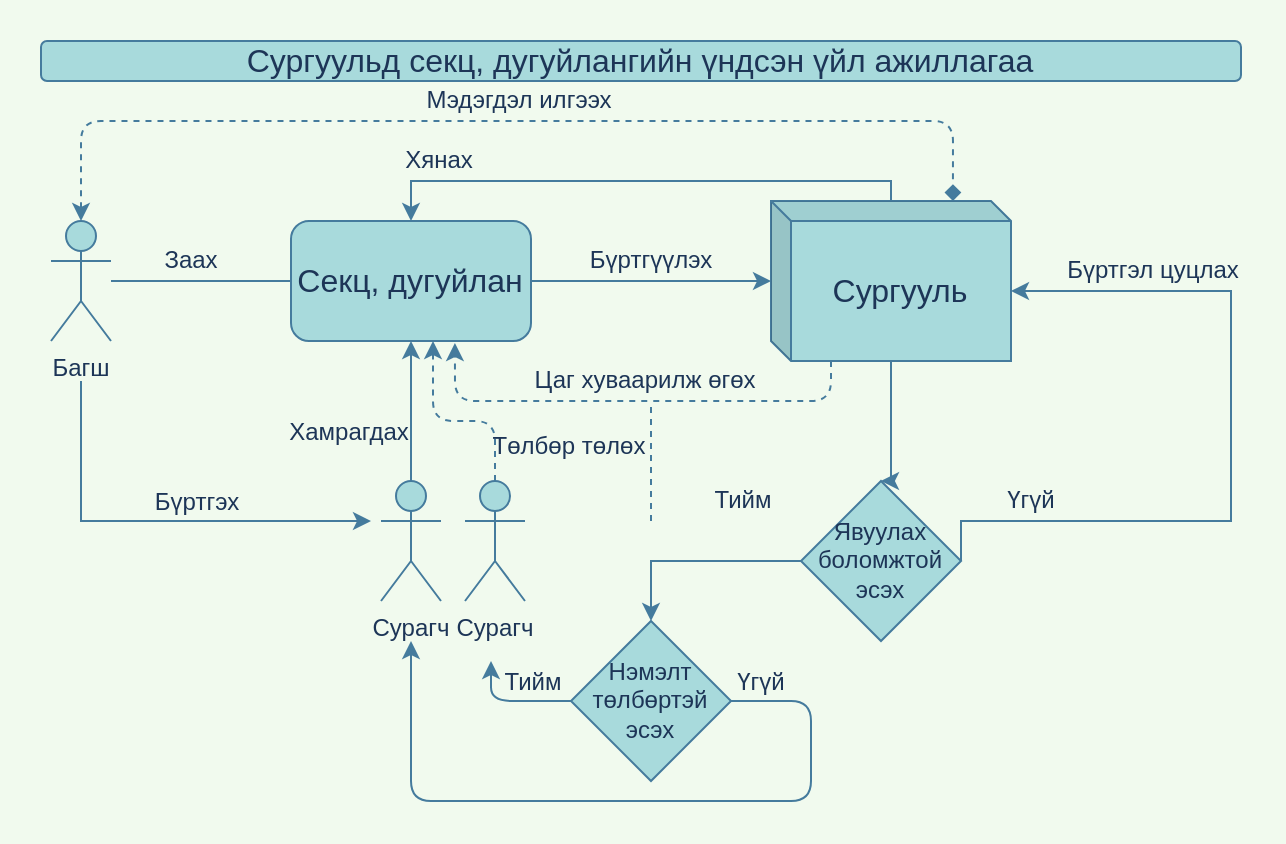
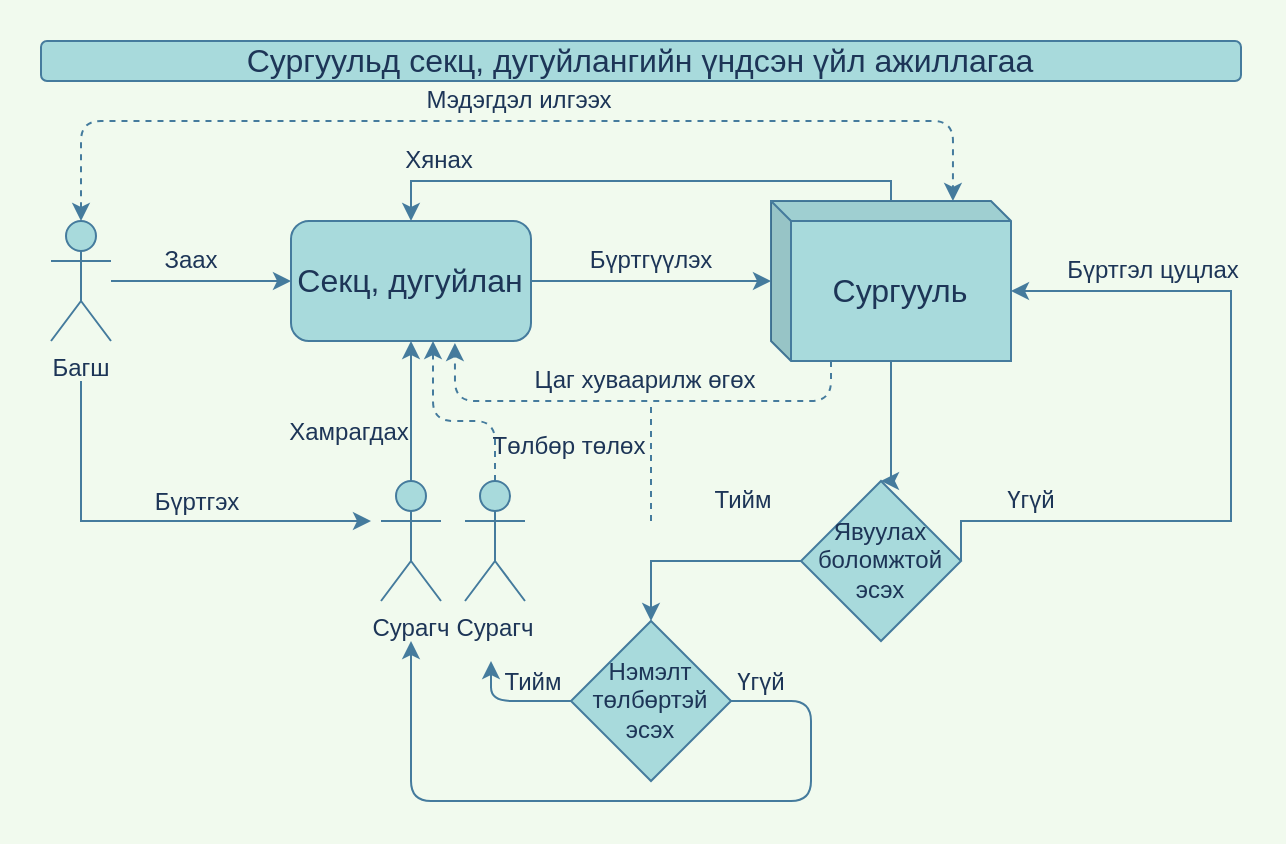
edge "Багш" -- "Сургууль": arrowhead diamond -> classic
edge "Багш" -- "Секц, дугуйлан": arrowhead none -> classic
